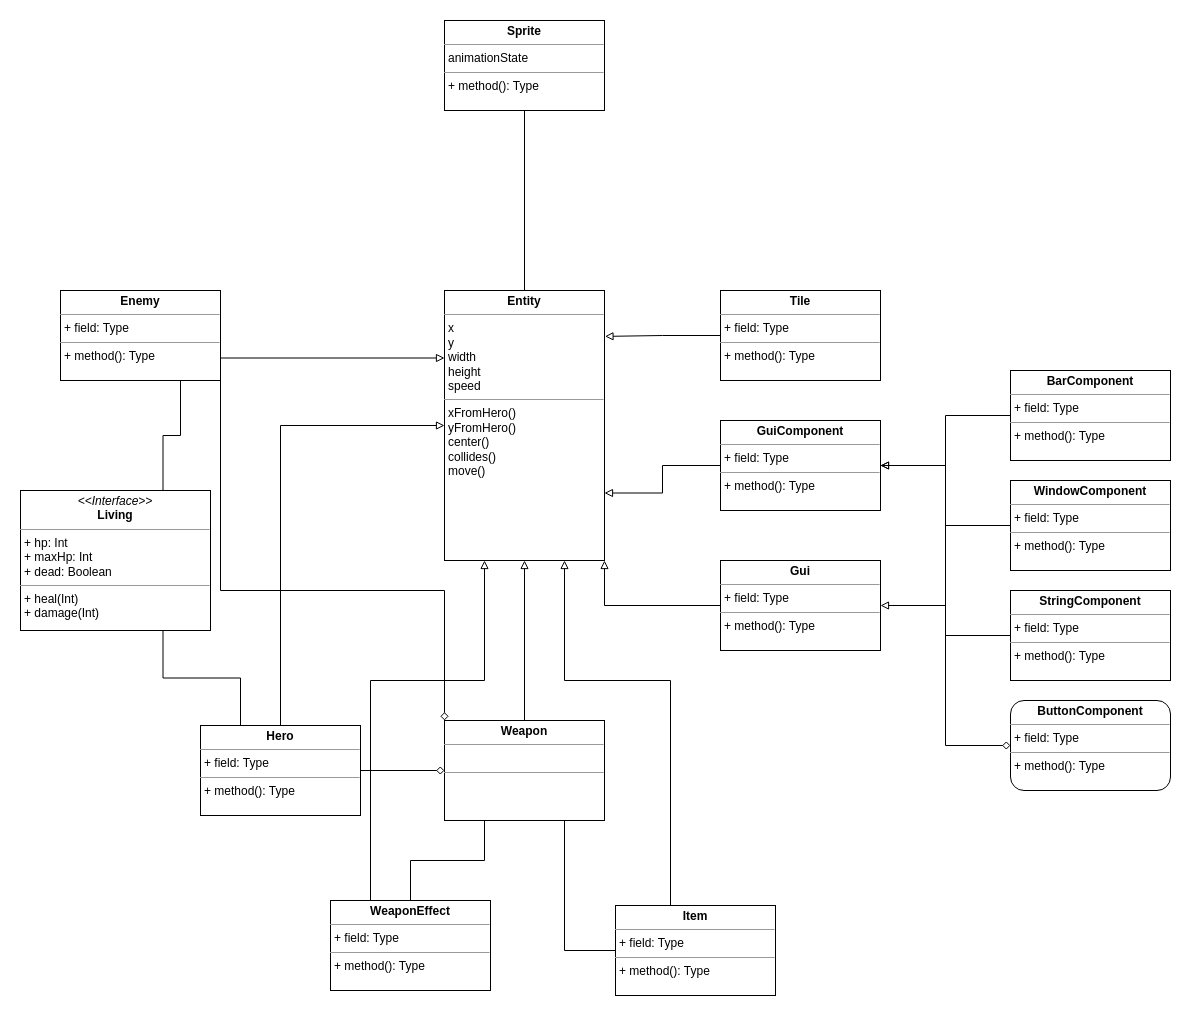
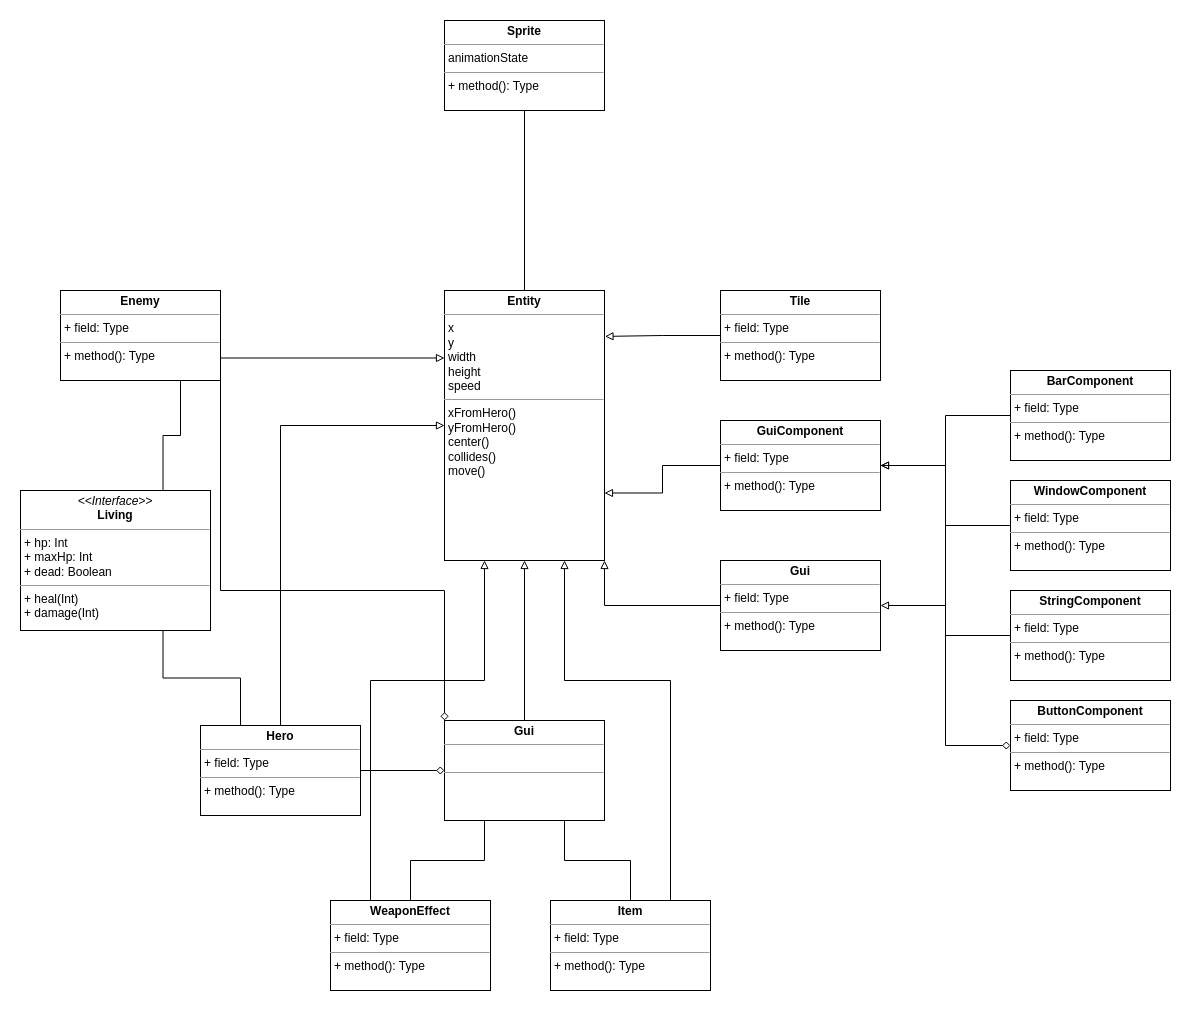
node "Weapon": label "Weapon" -> "Gui"
node "ButtonComponent + field: Type + method(): Type": shape rounded rectangle -> rectangle
node "Item + field: Type + method(): Type": moved (696, 951) -> (631, 946)
